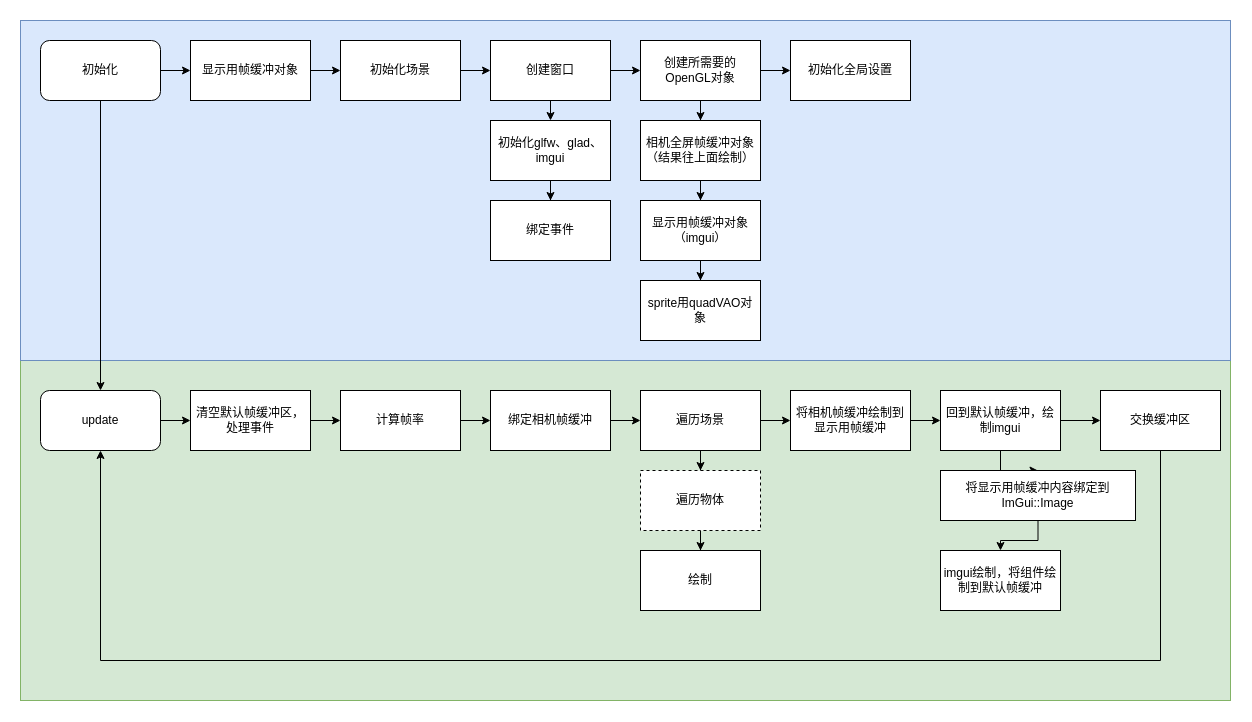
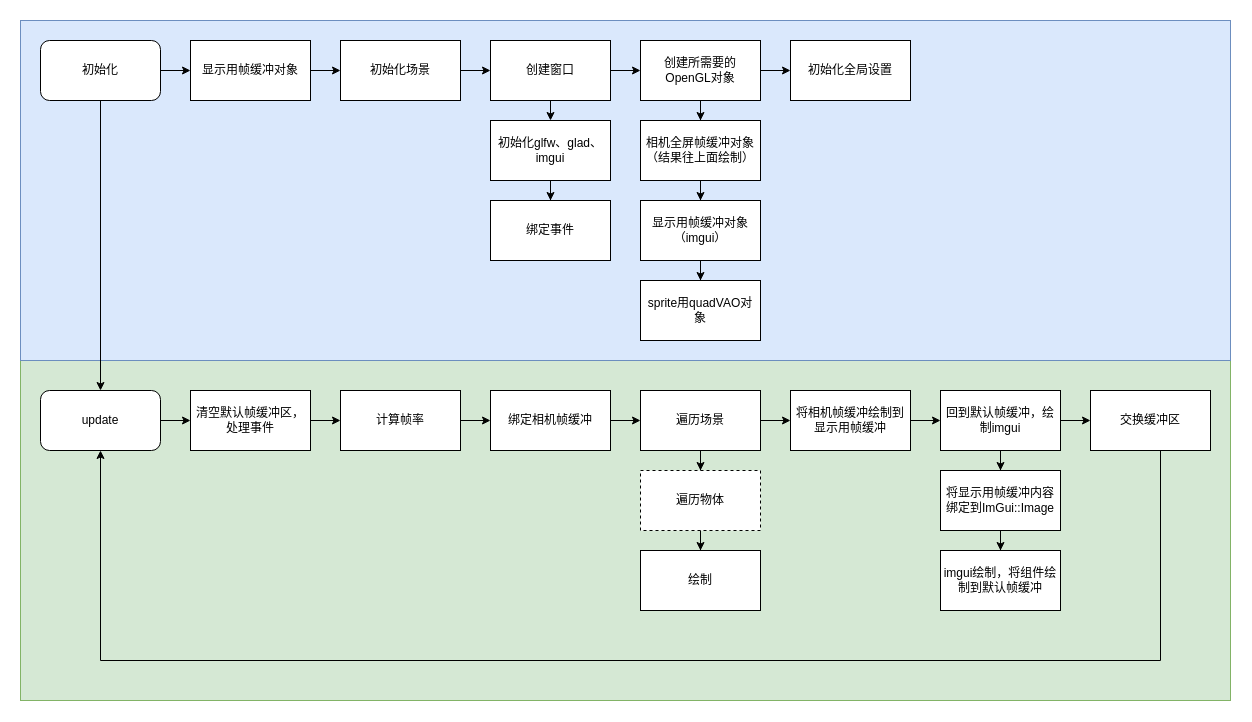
node "交换缓冲区": moved (1161, 421) -> (1151, 421)
node "将显示用帧缓冲内容绑定到ImGui::Image": size 195x50 -> 120x60
